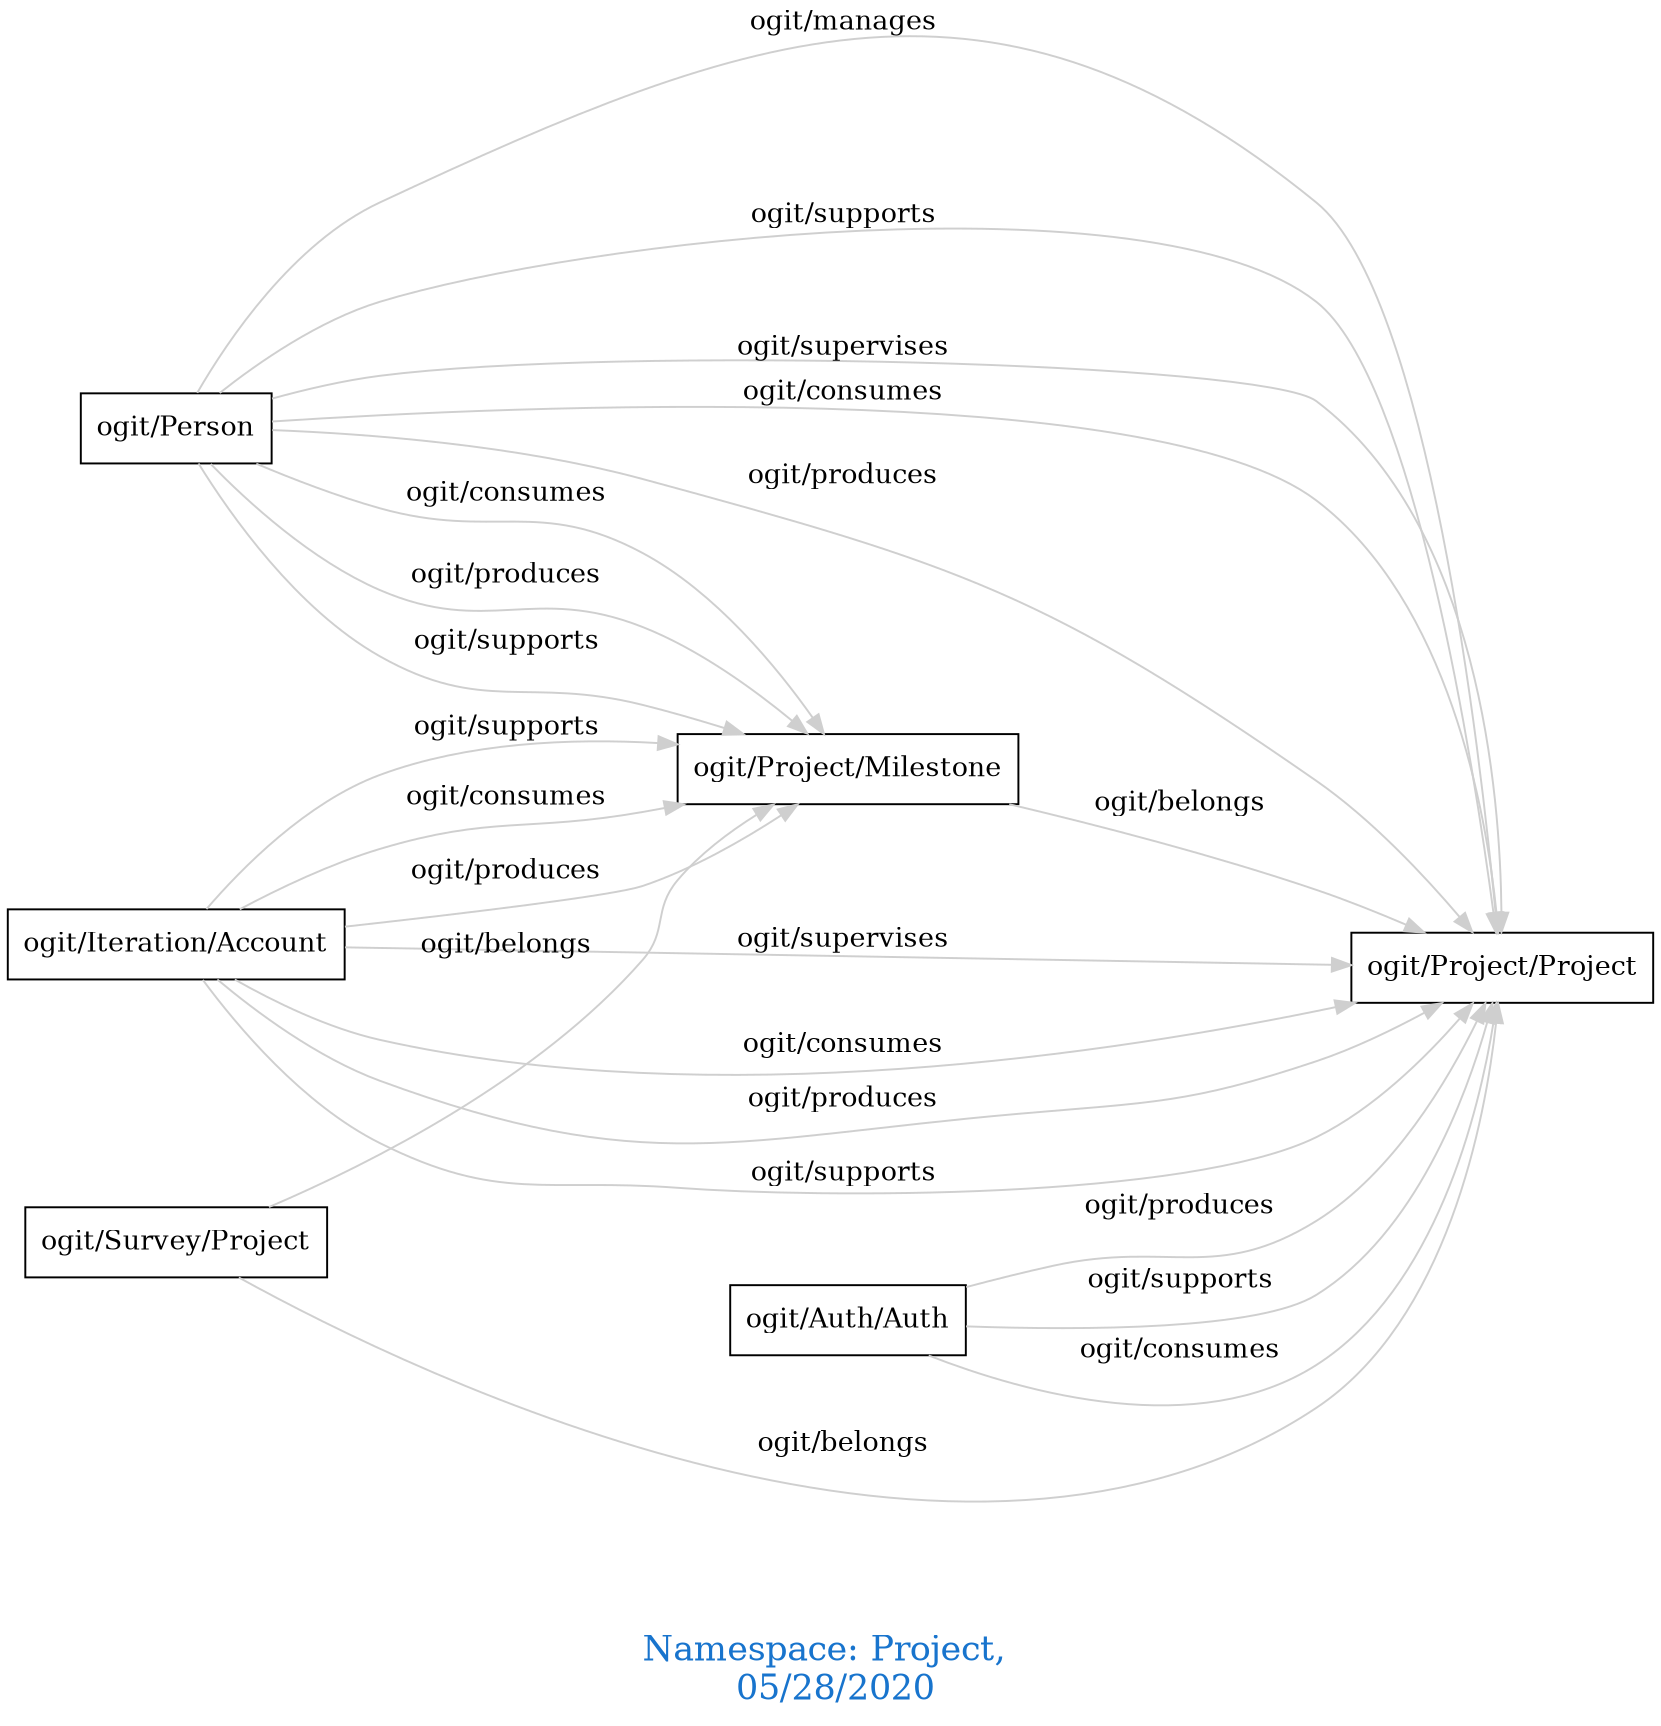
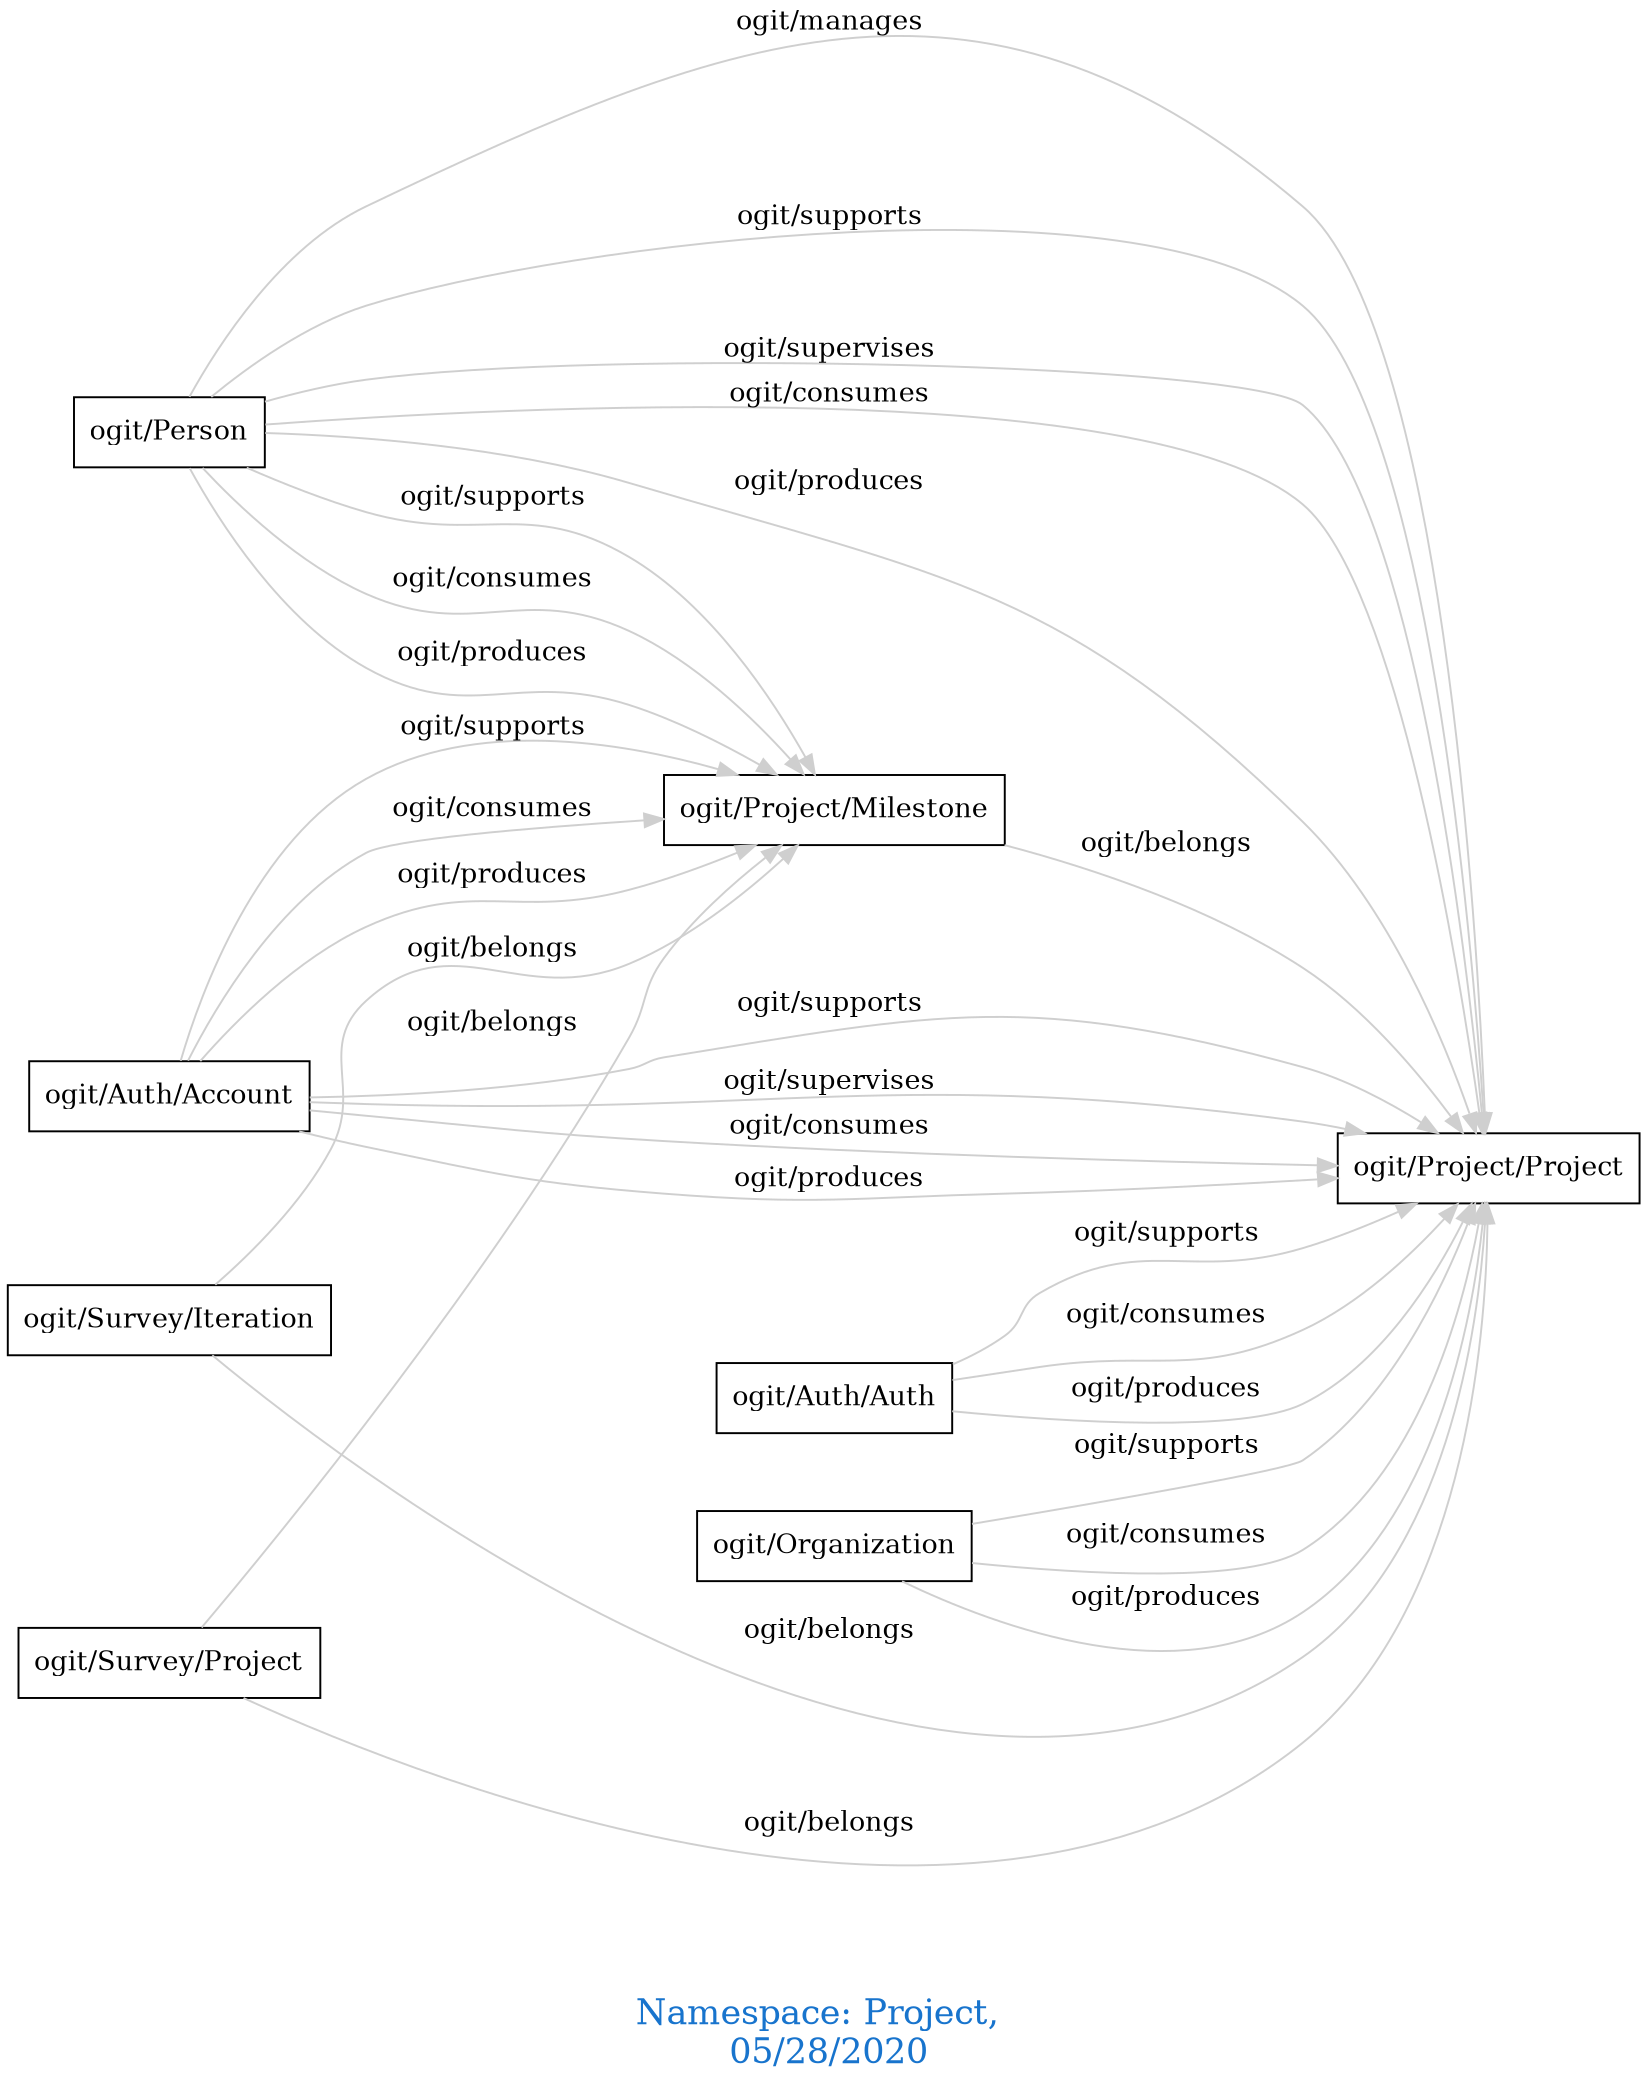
node "ogit/Iteration/Account": label "ogit/Iteration/Account" -> "ogit/Auth/Account"
node "ogit/Survey/Iteration": added
node "ogit/Organization": added
